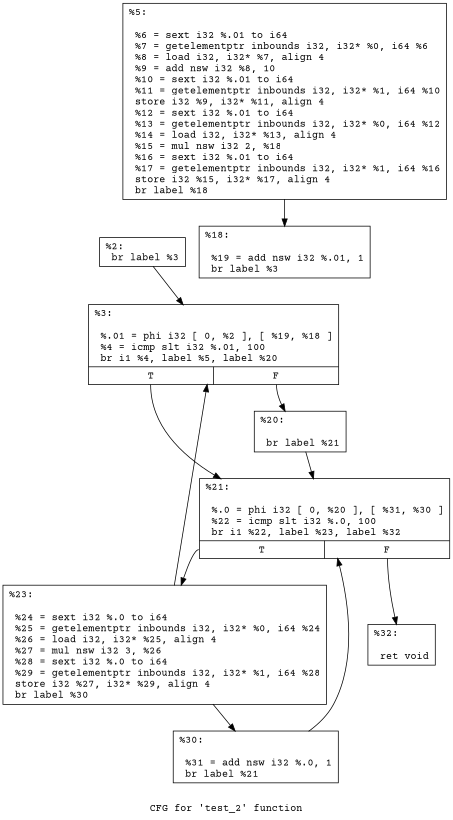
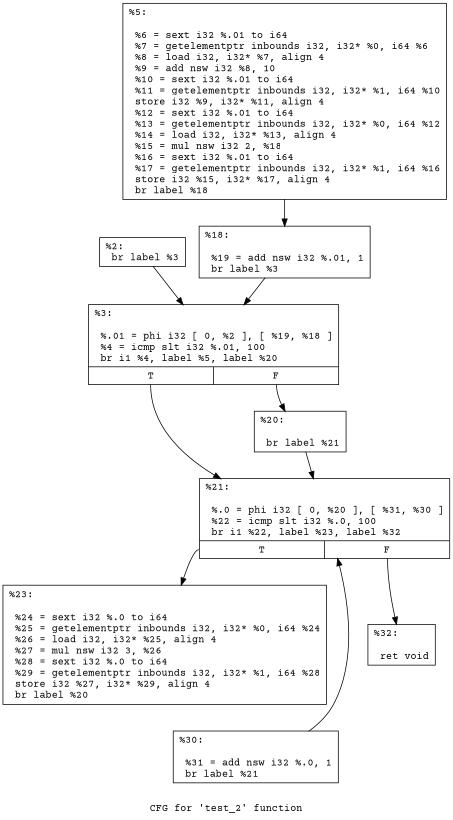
edge "%23:" -> "%3:": now "%18:" -> "%3:"
node "%23:": text "br label %30" -> "br label %20"
edge "%23:" -> "%30:": removed
